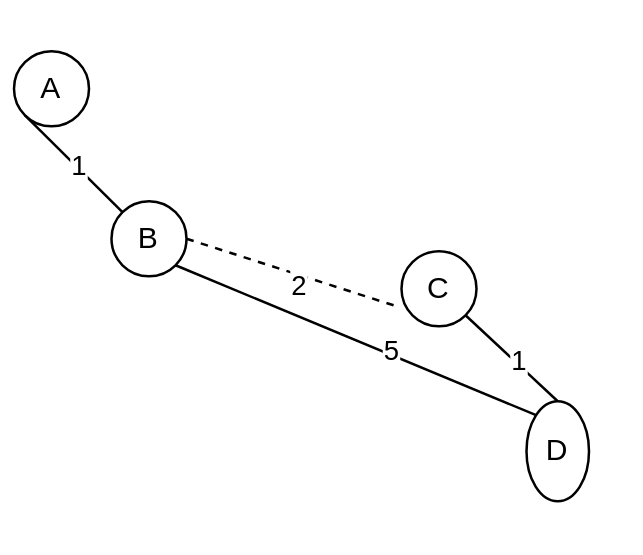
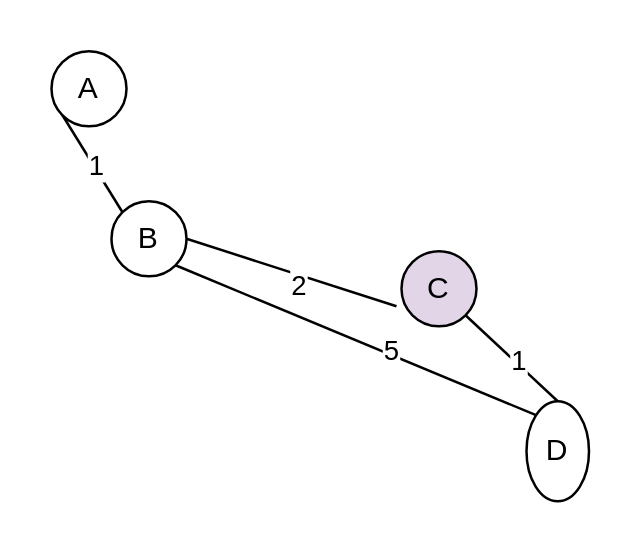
node "A": moved (51, 89) -> (89, 89)
edge "B" -- "C": style dashed -> solid
node "C": fillcolor #ffffff -> #e1d5e7
